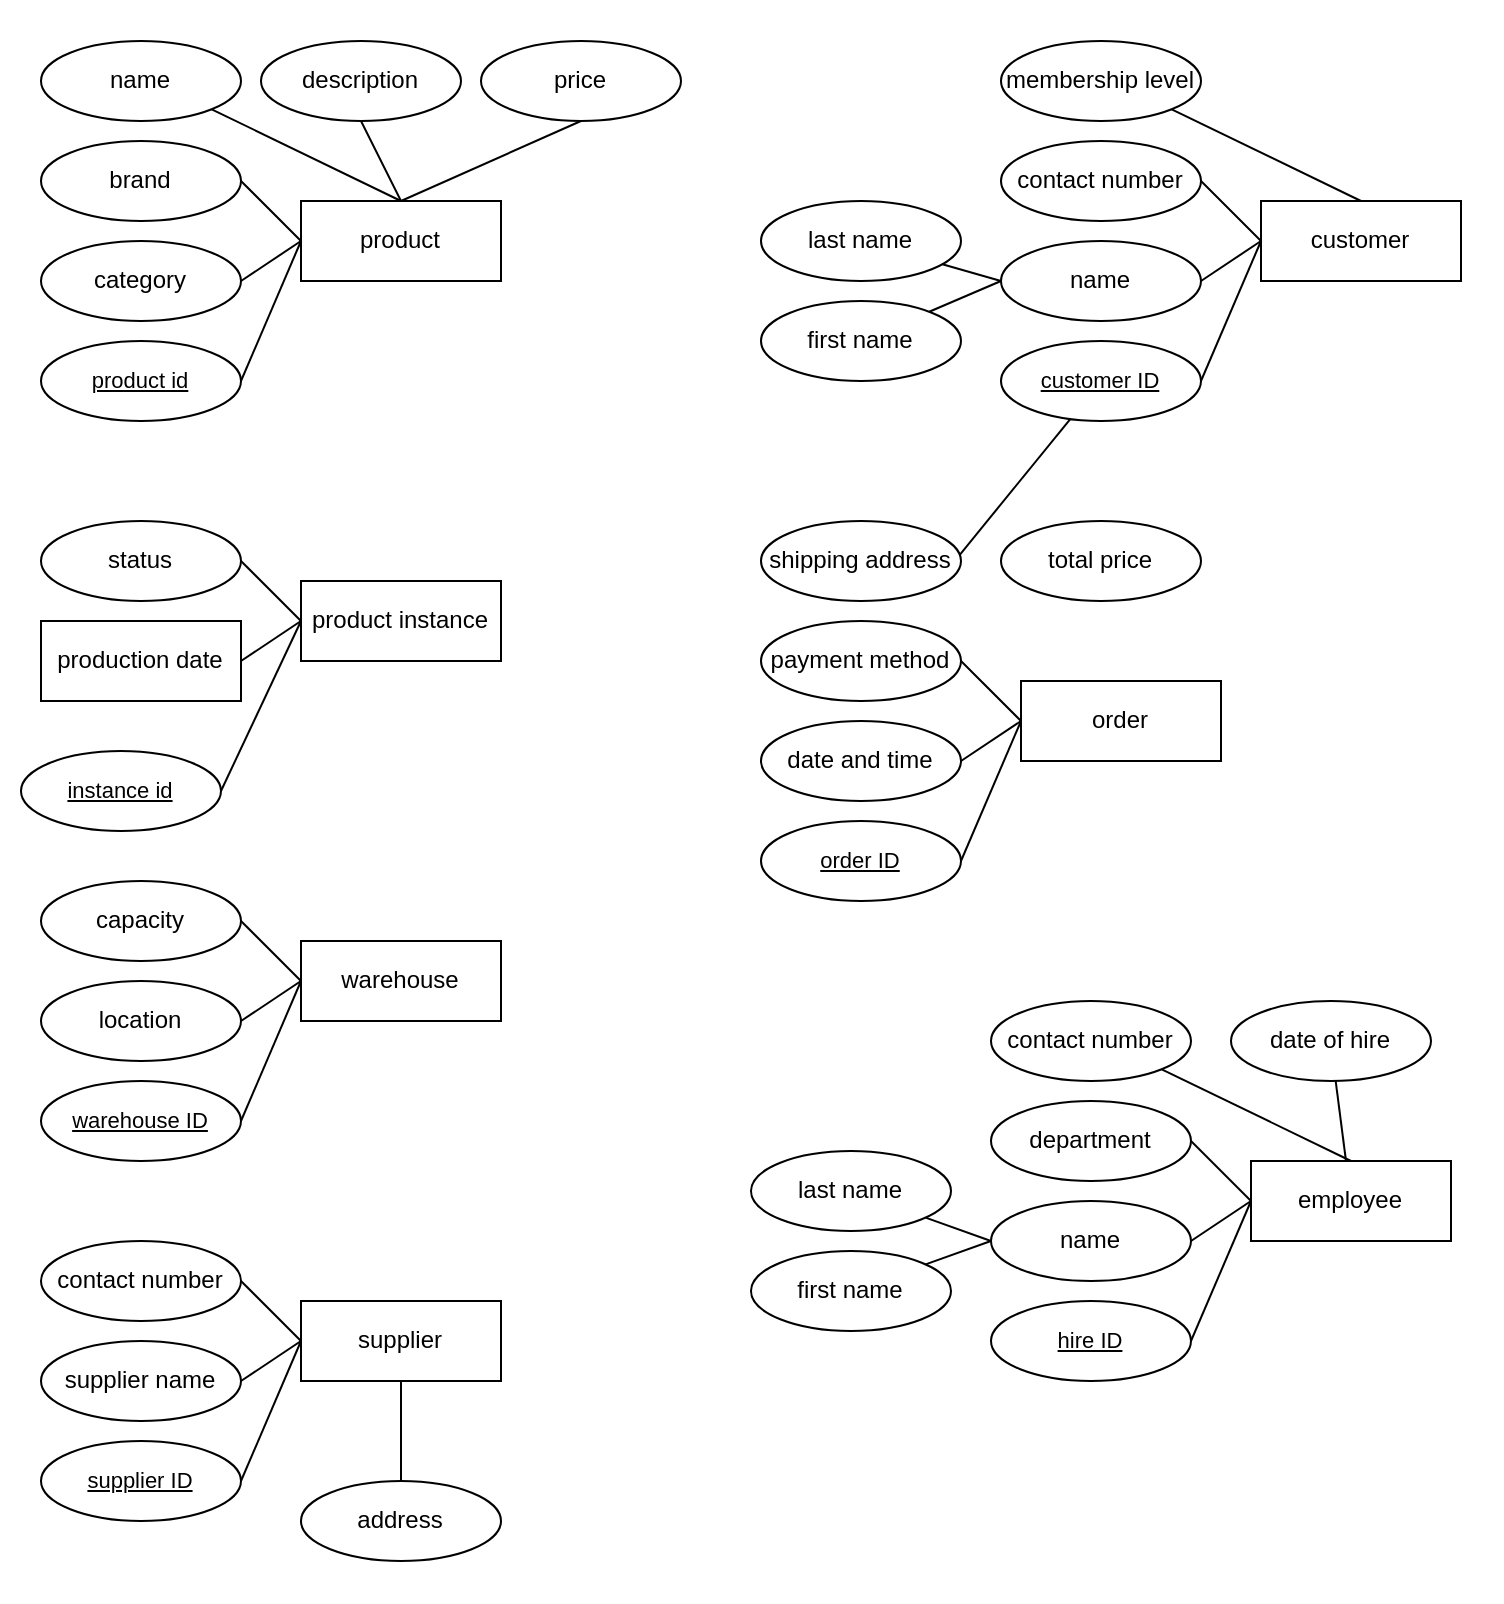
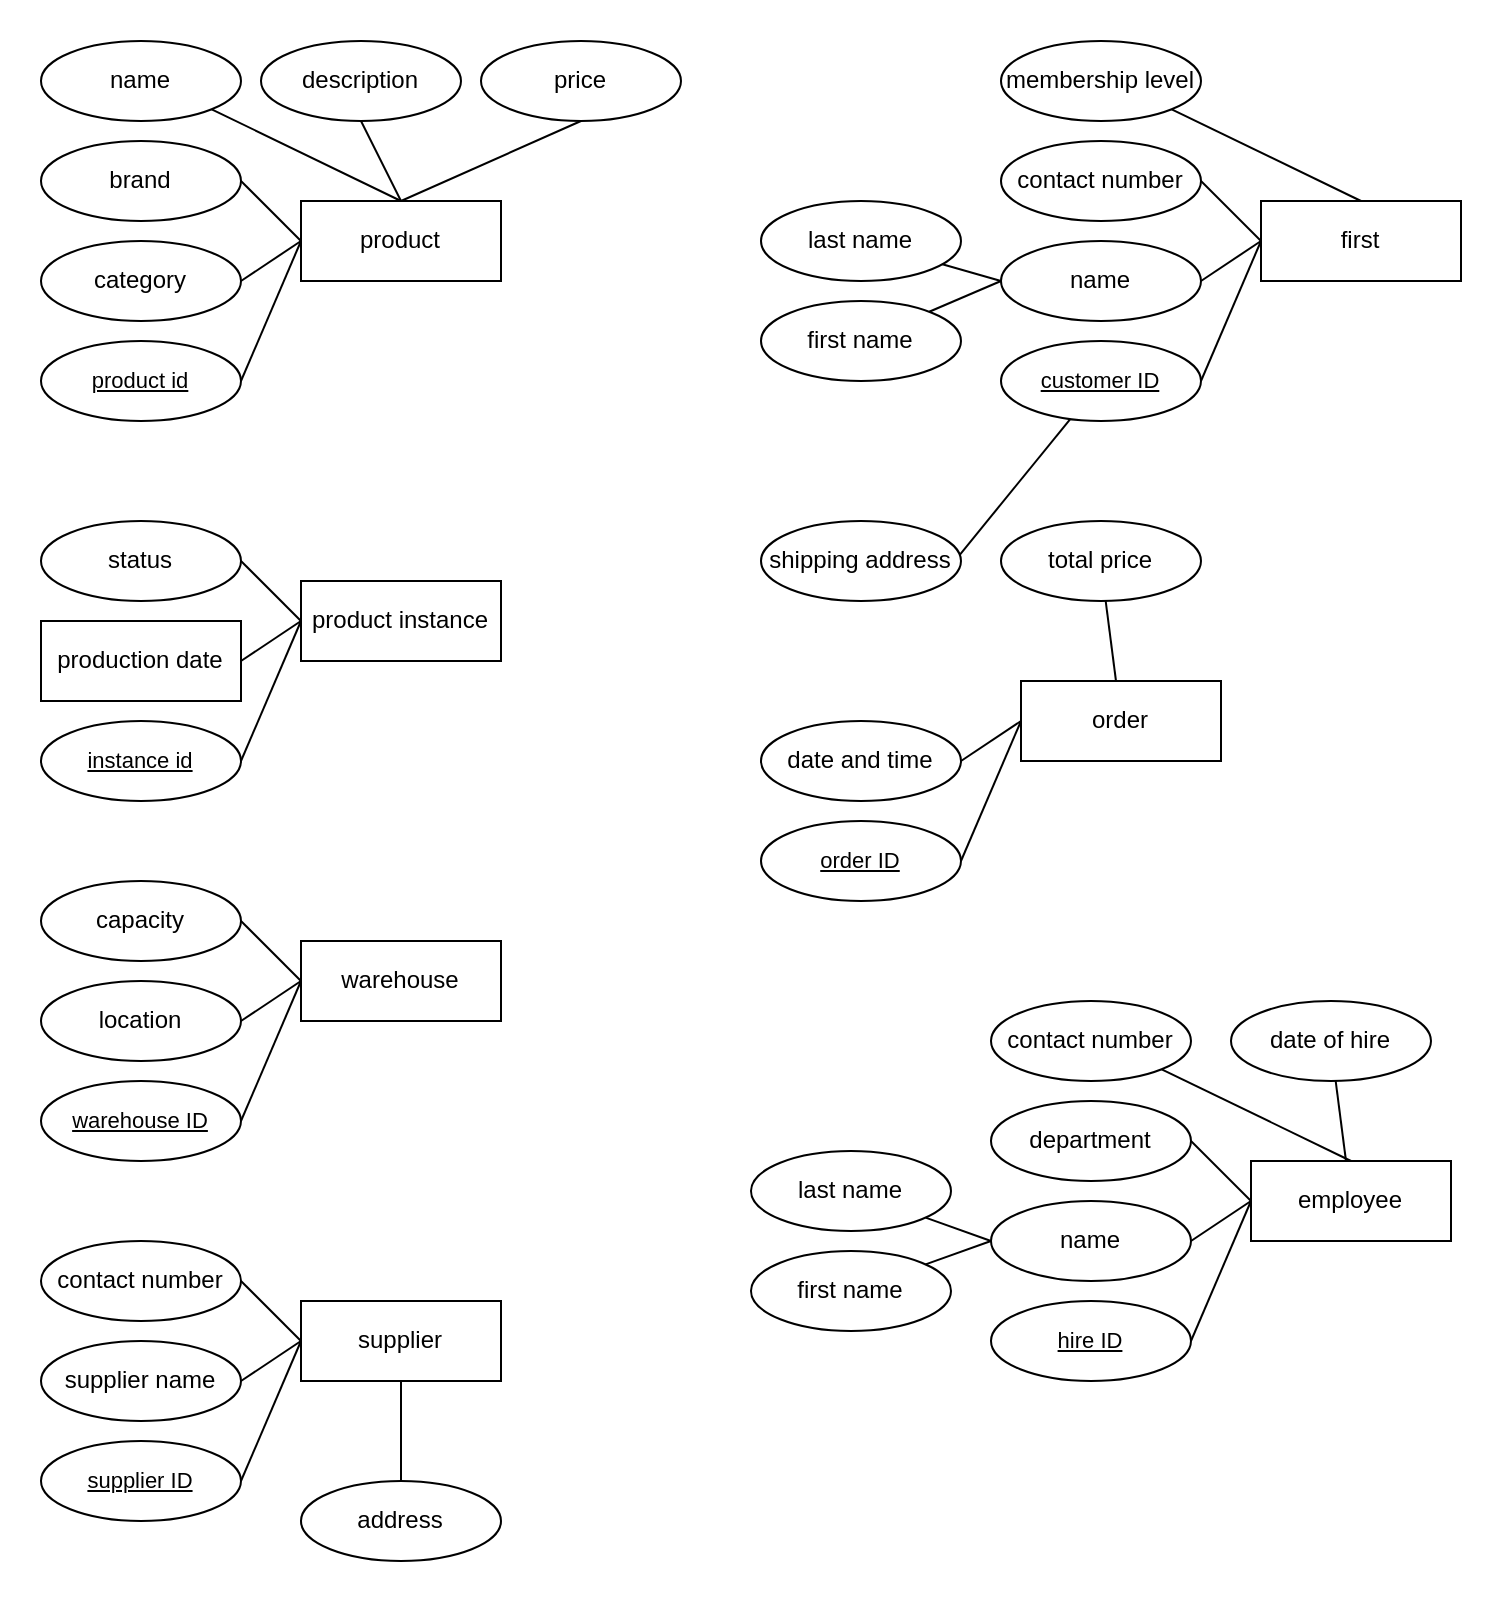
node "customer": label "customer" -> "first"
edge "total price" -- "order": added
node "payment method": removed
edge "payment method" -- "order": removed
node "instance id": moved (121, 791) -> (141, 761)
